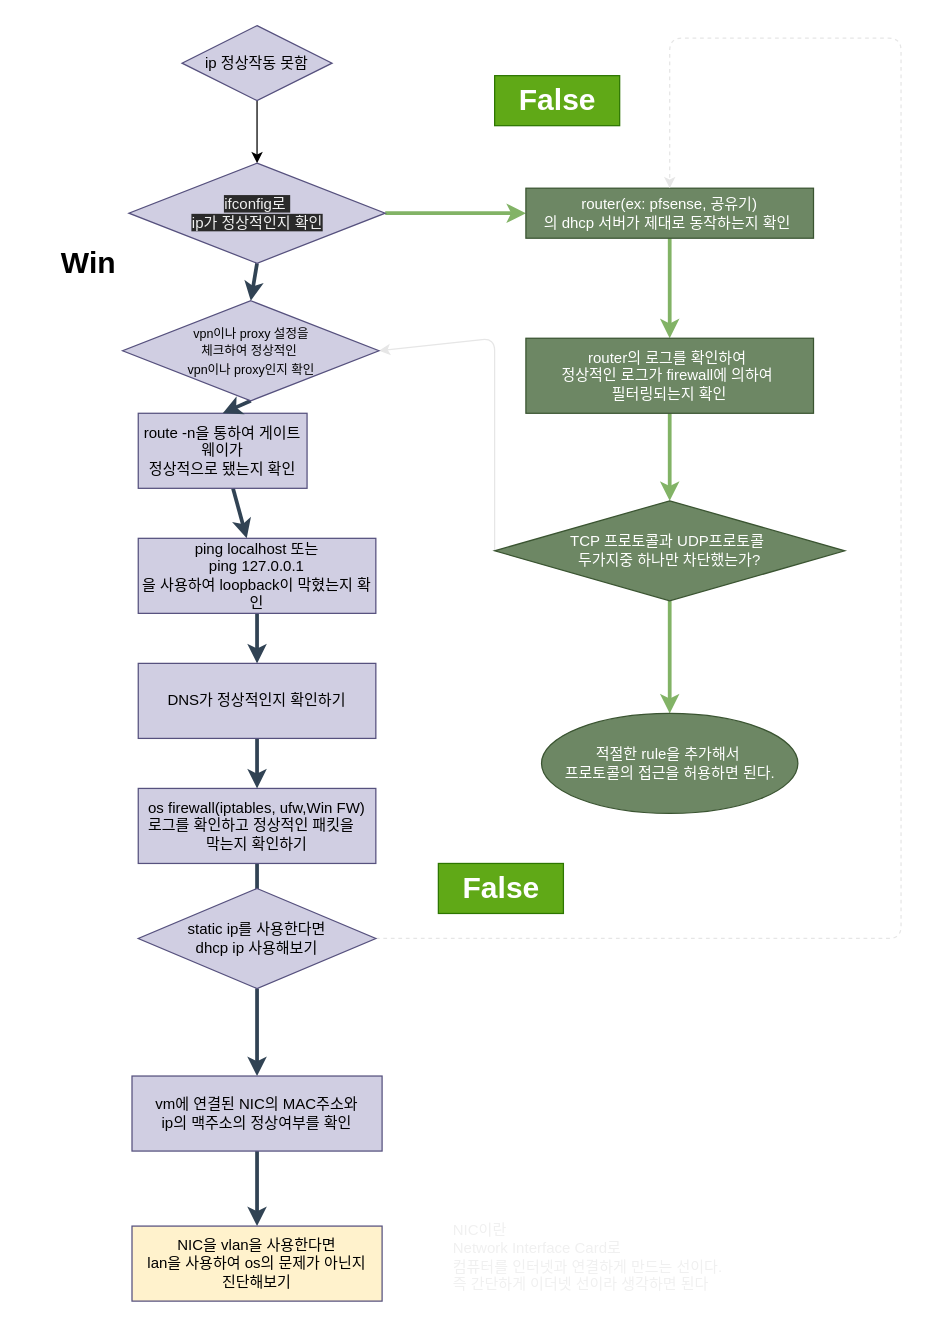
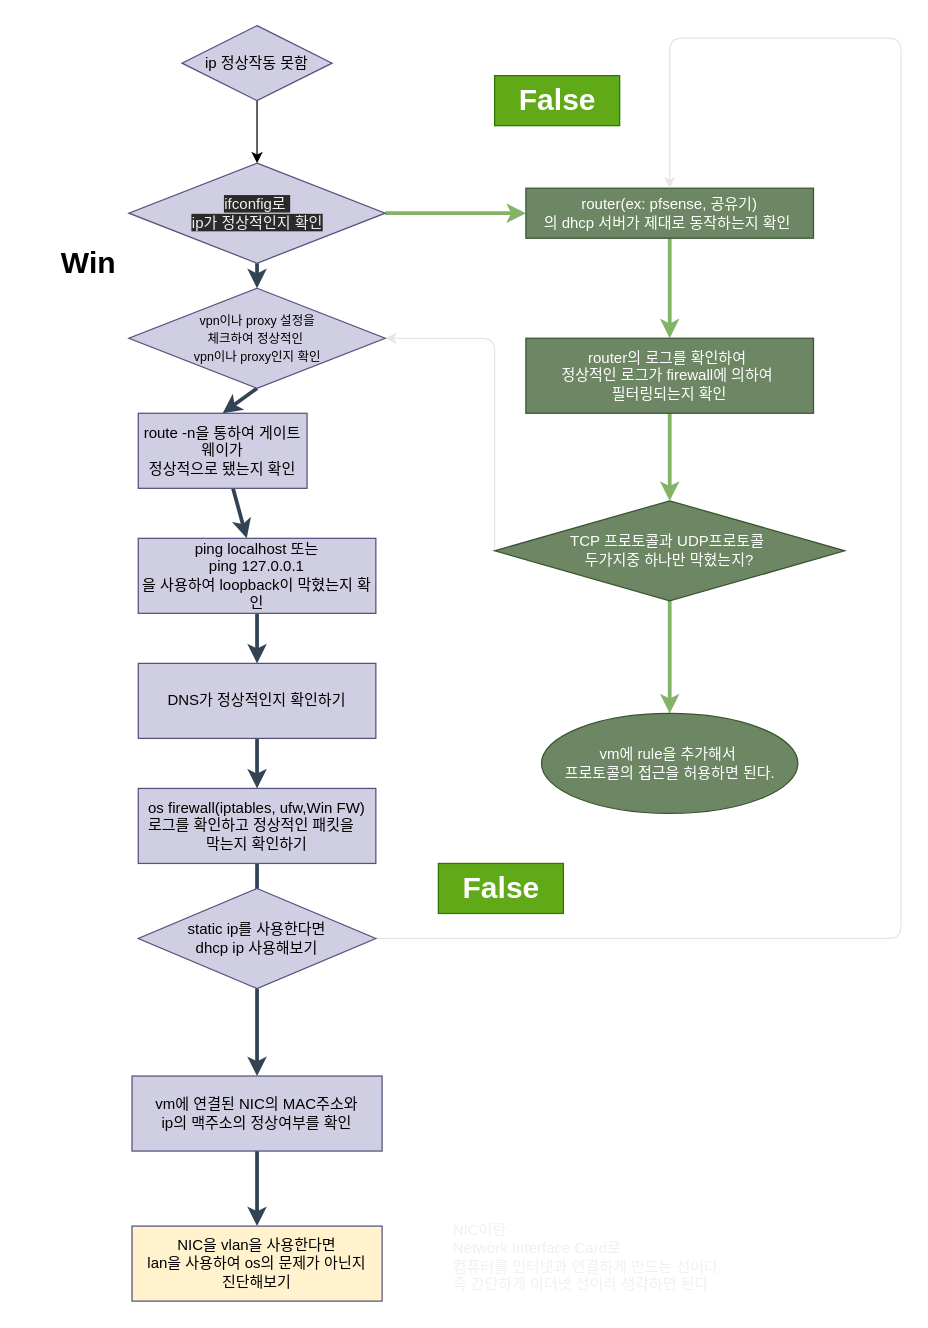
node "vpn이나 proxy 설정을 체크하여 정상적인 vpn이나 proxy인지 확인": moved (251, 351) -> (257, 338)
node "TCP 프로토콜과 UDP프로토콜 두가지중 하나만 차단했는가?": label "TCP 프로토콜과 UDP프로토콜 두가지중 하나만 차단했는가?" -> "TCP 프로토콜과 UDP프로토콜 두가지중 하나만 막혔는지?"
edge "static ip를 사용한다면 dhcp ip 사용해보기" -> "router(ex: pfsense, 공유기) 의 dhcp 서버가 제대로 동작하는지 확인": style dashed -> solid
node "적절한 rule을 추가해서 프로토콜의 접근을 허용하면 된다.": label "적절한 rule을 추가해서 프로토콜의 접근을 허용하면 된다." -> "vm에 rule을 추가해서 프로토콜의 접근을 허용하면 된다."
